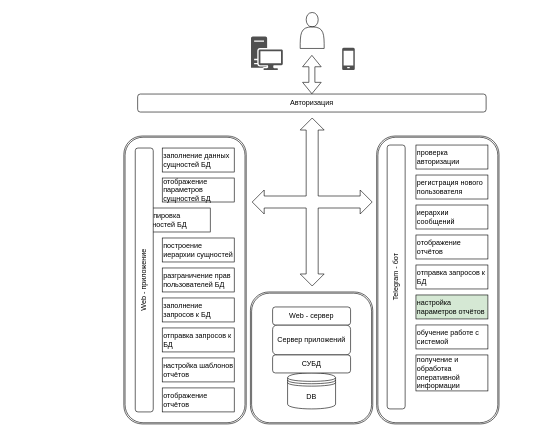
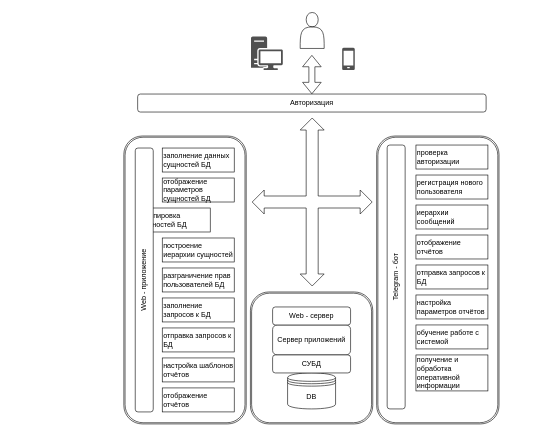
node "настройка параметров отчётов": fillcolor #d5e8d4 -> #ffffff
